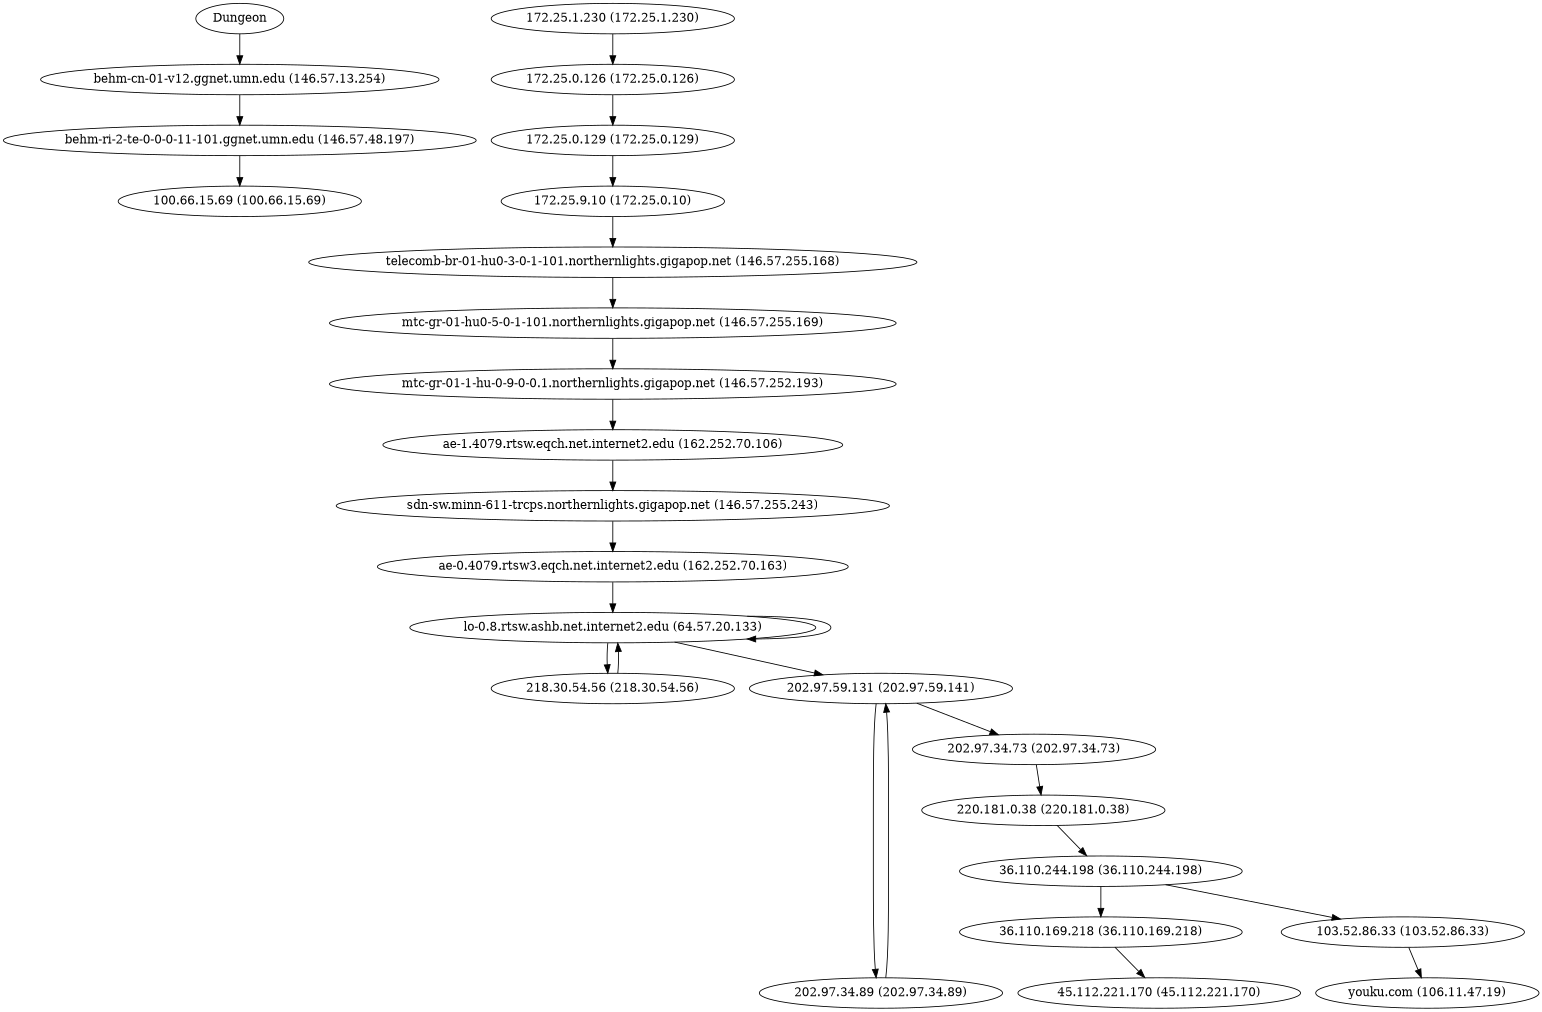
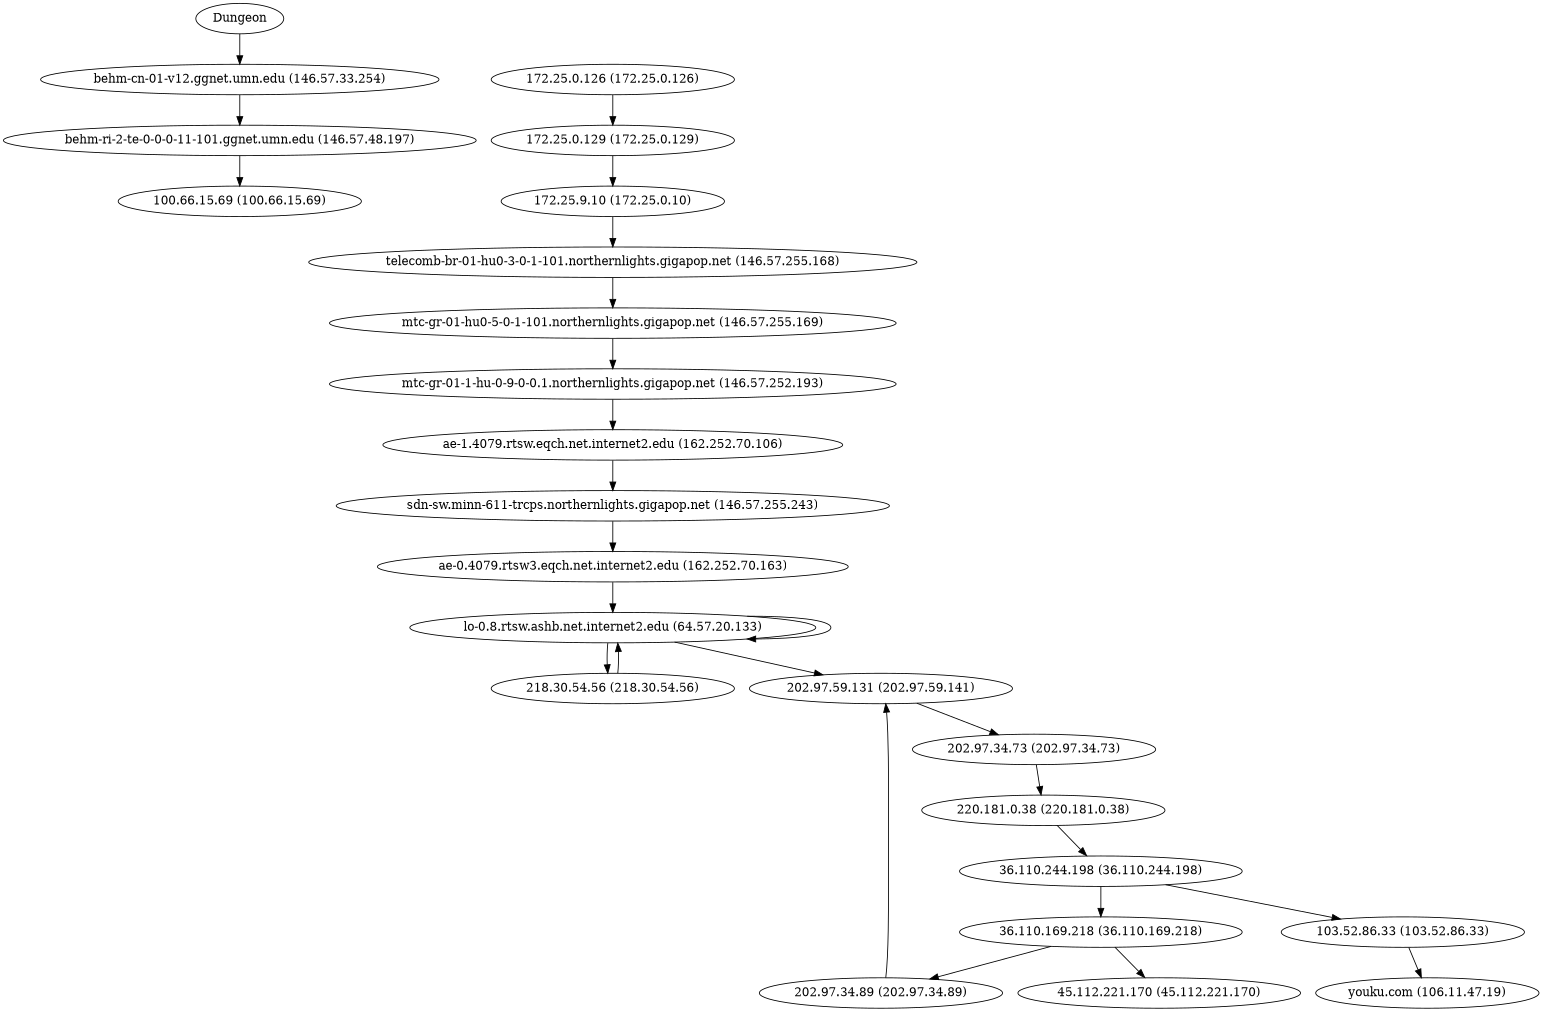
node "172.25.1.230 (172.25.1.230)": removed
node "behm-cn-01-v12.ggnet.umn.edu (146.57.13.254)": label "behm-cn-01-v12.ggnet.umn.edu (146.57.13.254)" -> "behm-cn-01-v12.ggnet.umn.edu (146.57.33.254)"
edge "202.97.59.131 (202.97.59.141)" -> "202.97.34.89 (202.97.34.89)": now "36.110.169.218 (36.110.169.218)" -> "202.97.34.89 (202.97.34.89)"
